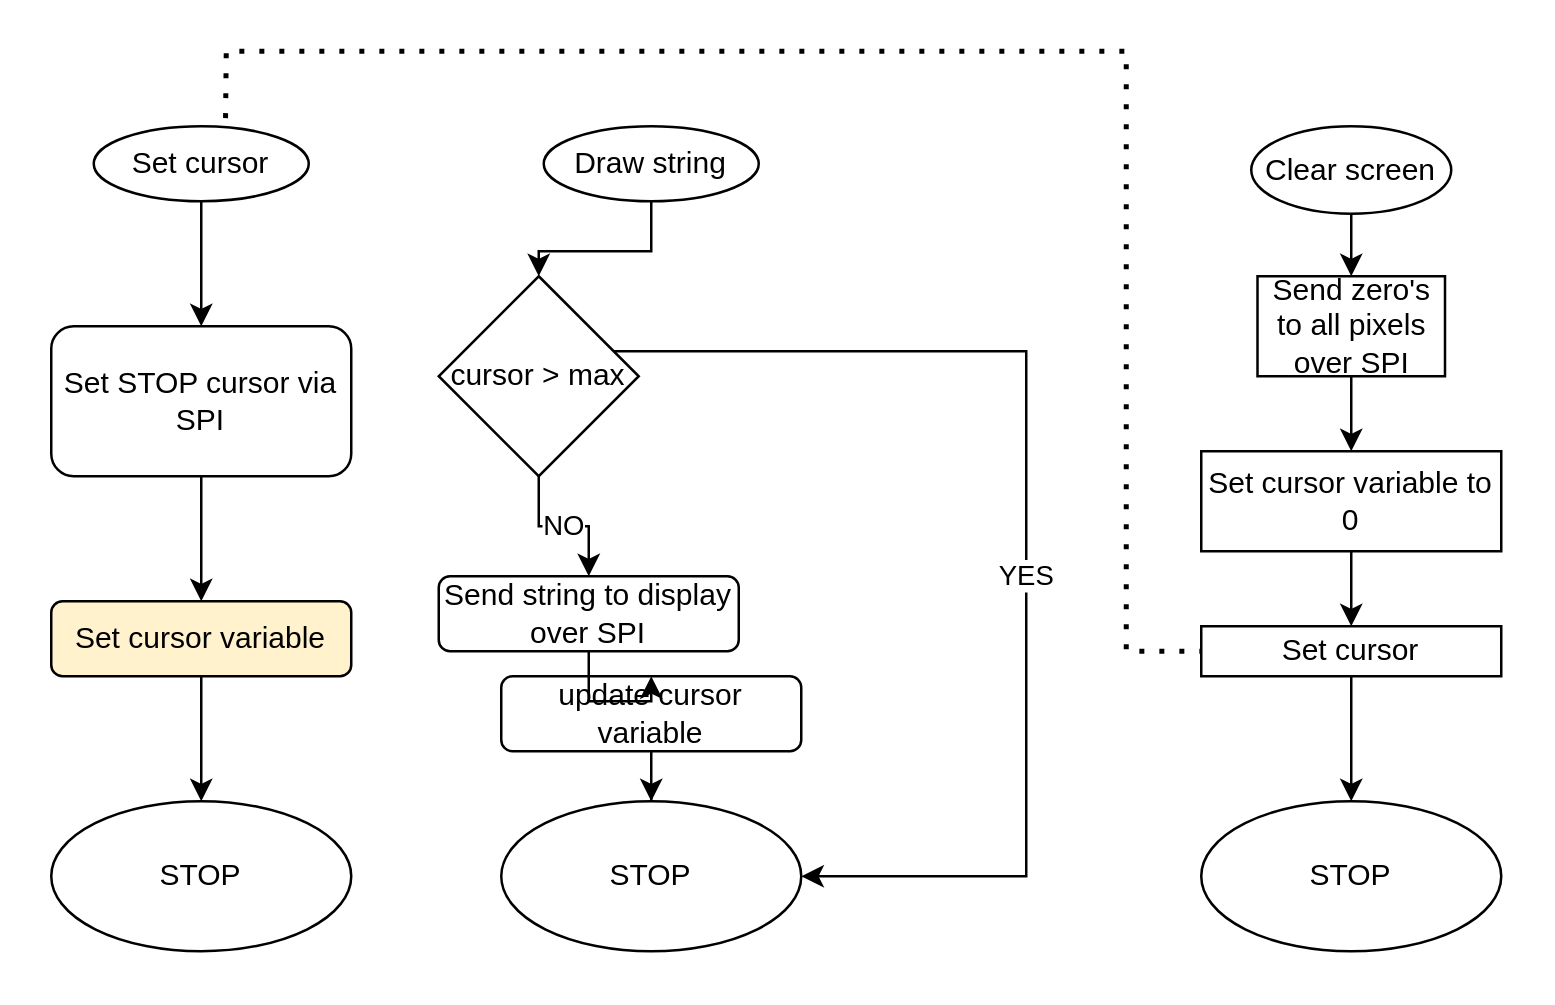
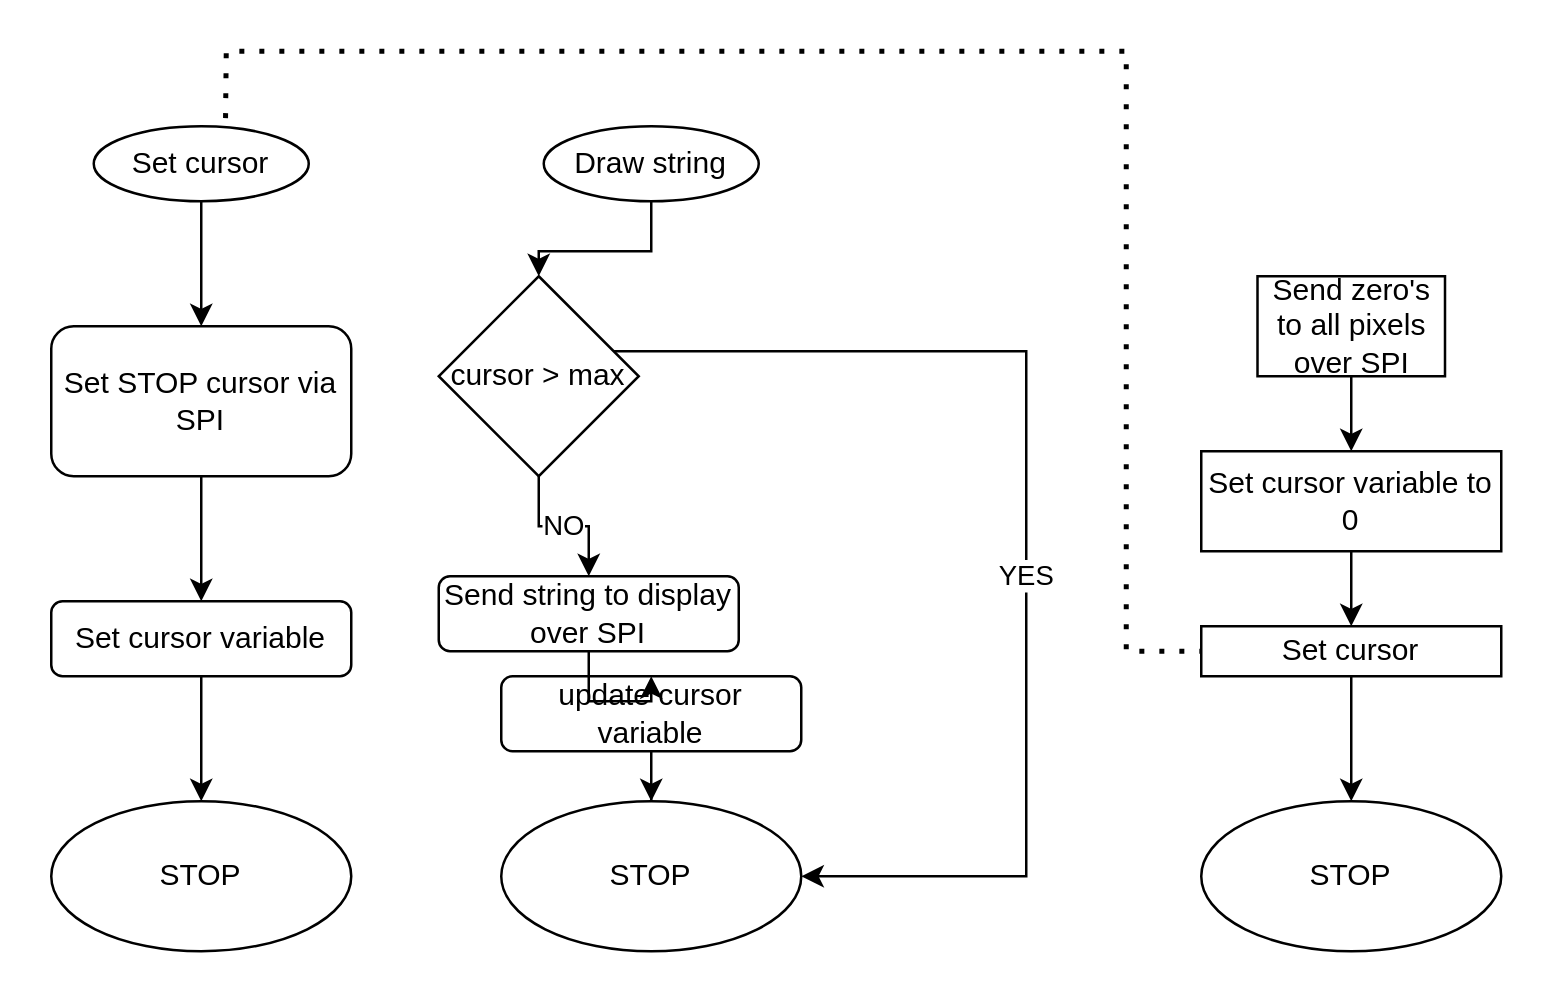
node "Clear screen": removed
edge "Clear screen" -> "Send zero's to all pixels over SPI": removed
node "Set cursor variable": fillcolor #fff2cc -> #ffffff
